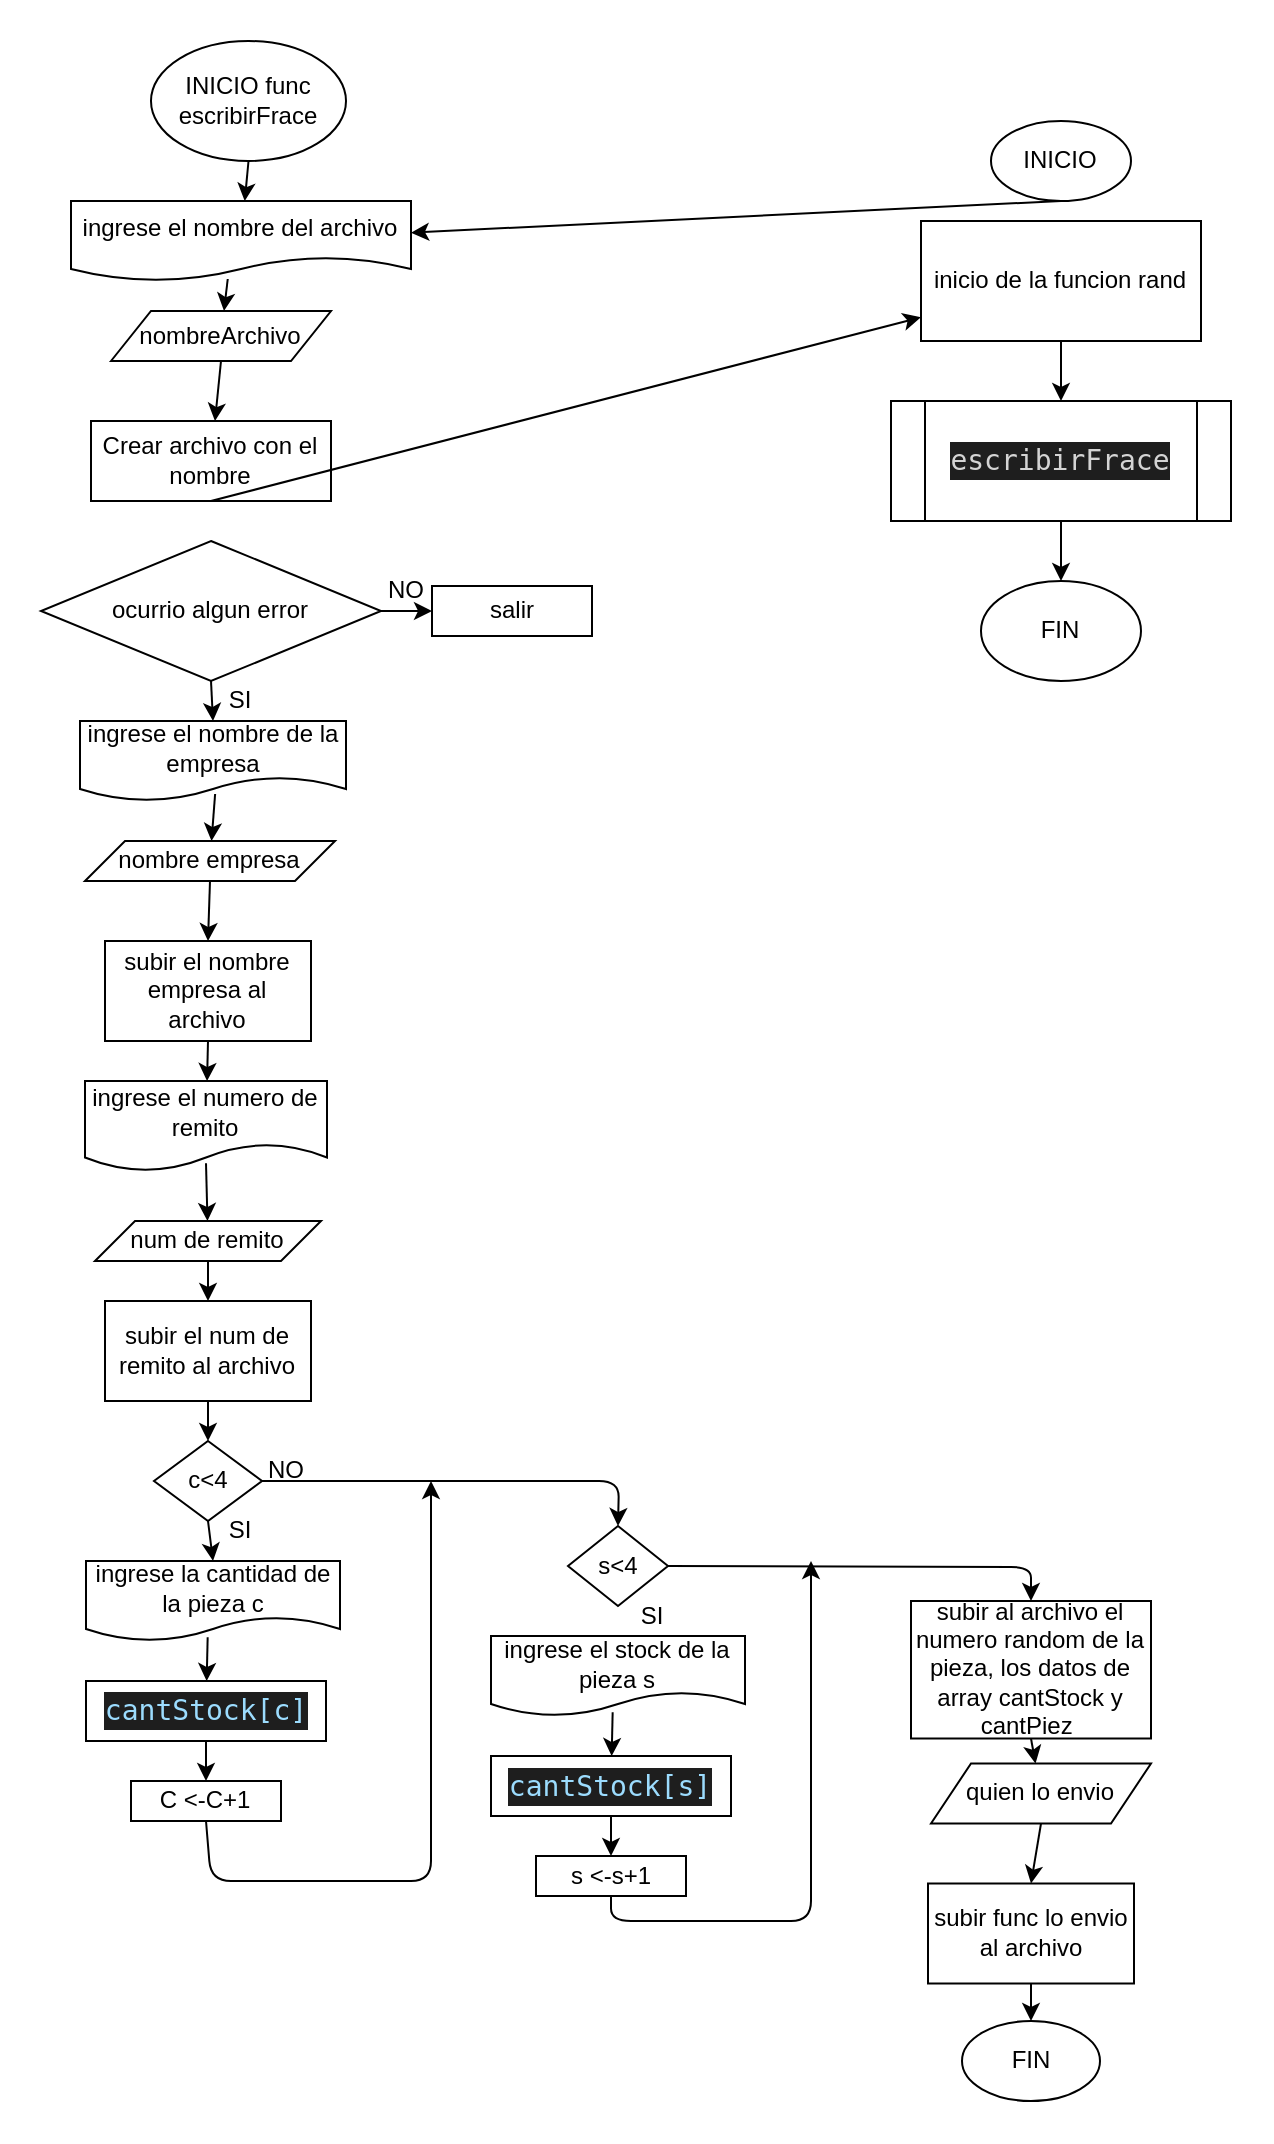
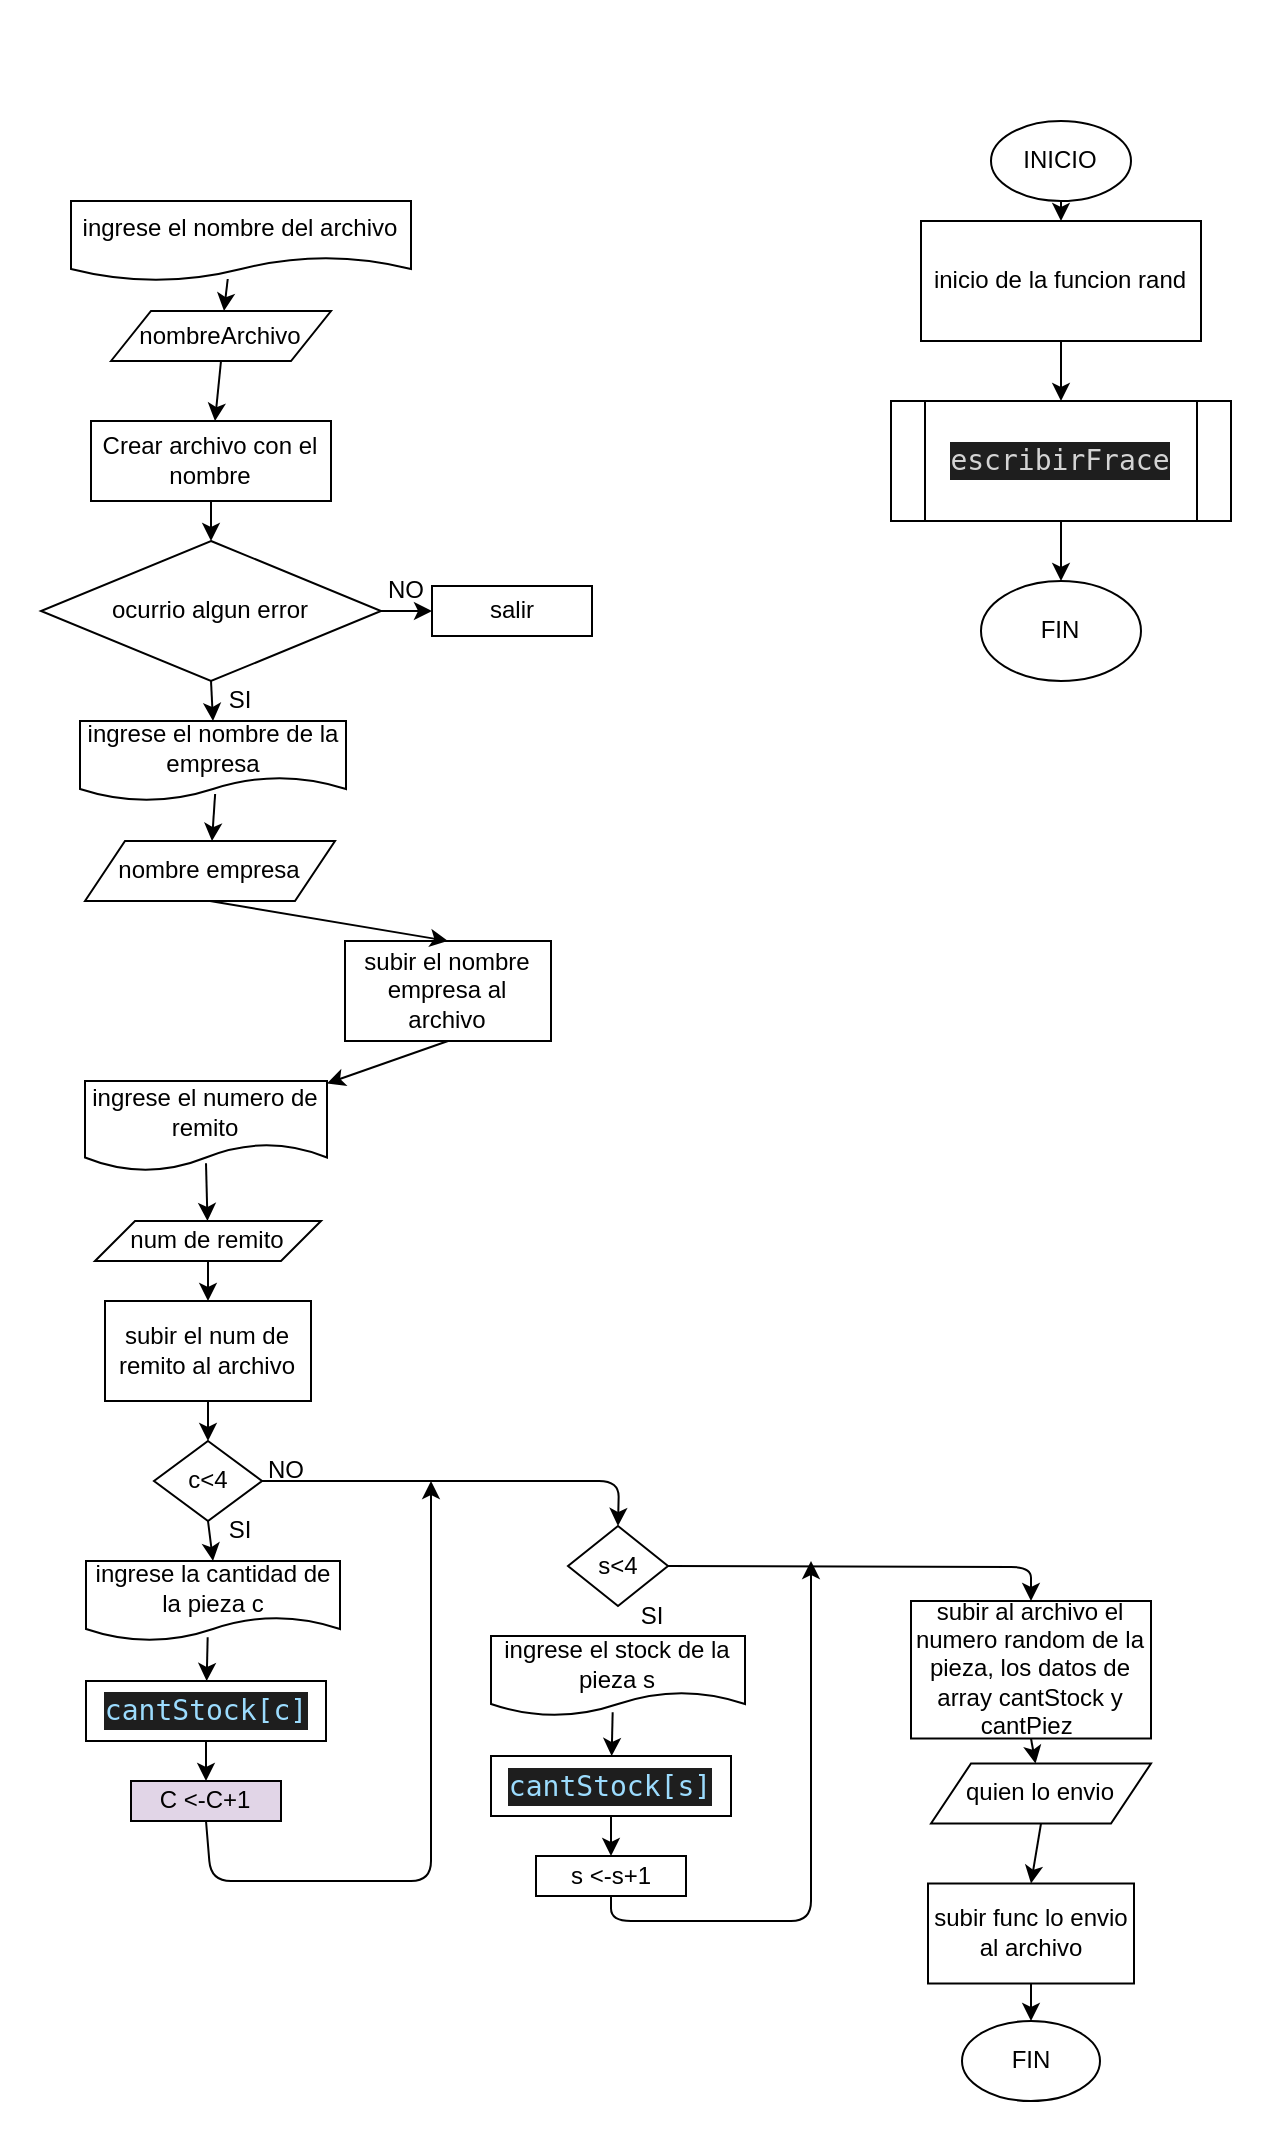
node "INICIO func escribirFrace": removed
edge "INICIO func escribirFrace" -> "ingrese el nombre del archivo": removed
edge "INICIO" -> "ingrese el nombre del archivo": now "INICIO" -> "inicio de la funcion rand"
edge "Crear archivo con el nombre" -> "inicio de la funcion rand": now "Crear archivo con el nombre" -> "ocurrio algun error"
node "nombre empresa": size 250x40 -> 250x60
node "subir el nombre empresa al archivo": moved (208, 991) -> (448, 991)
node "C <-C+1": fillcolor #ffffff -> #e1d5e7
